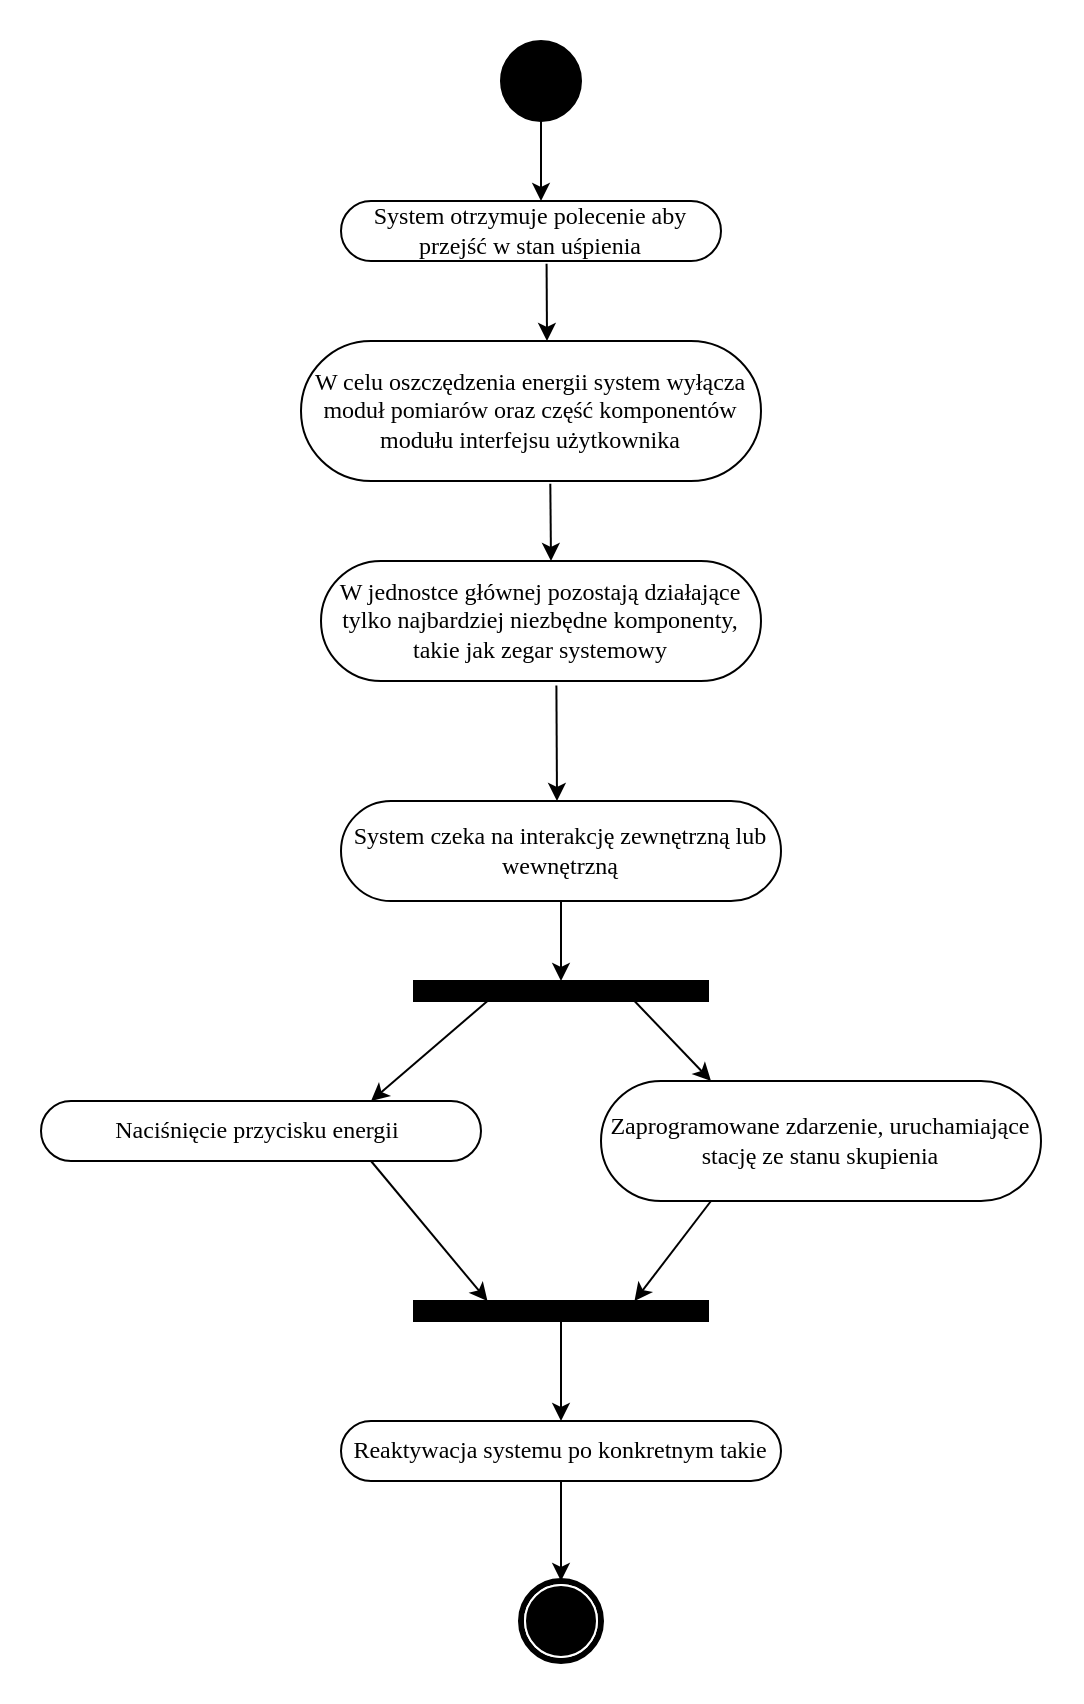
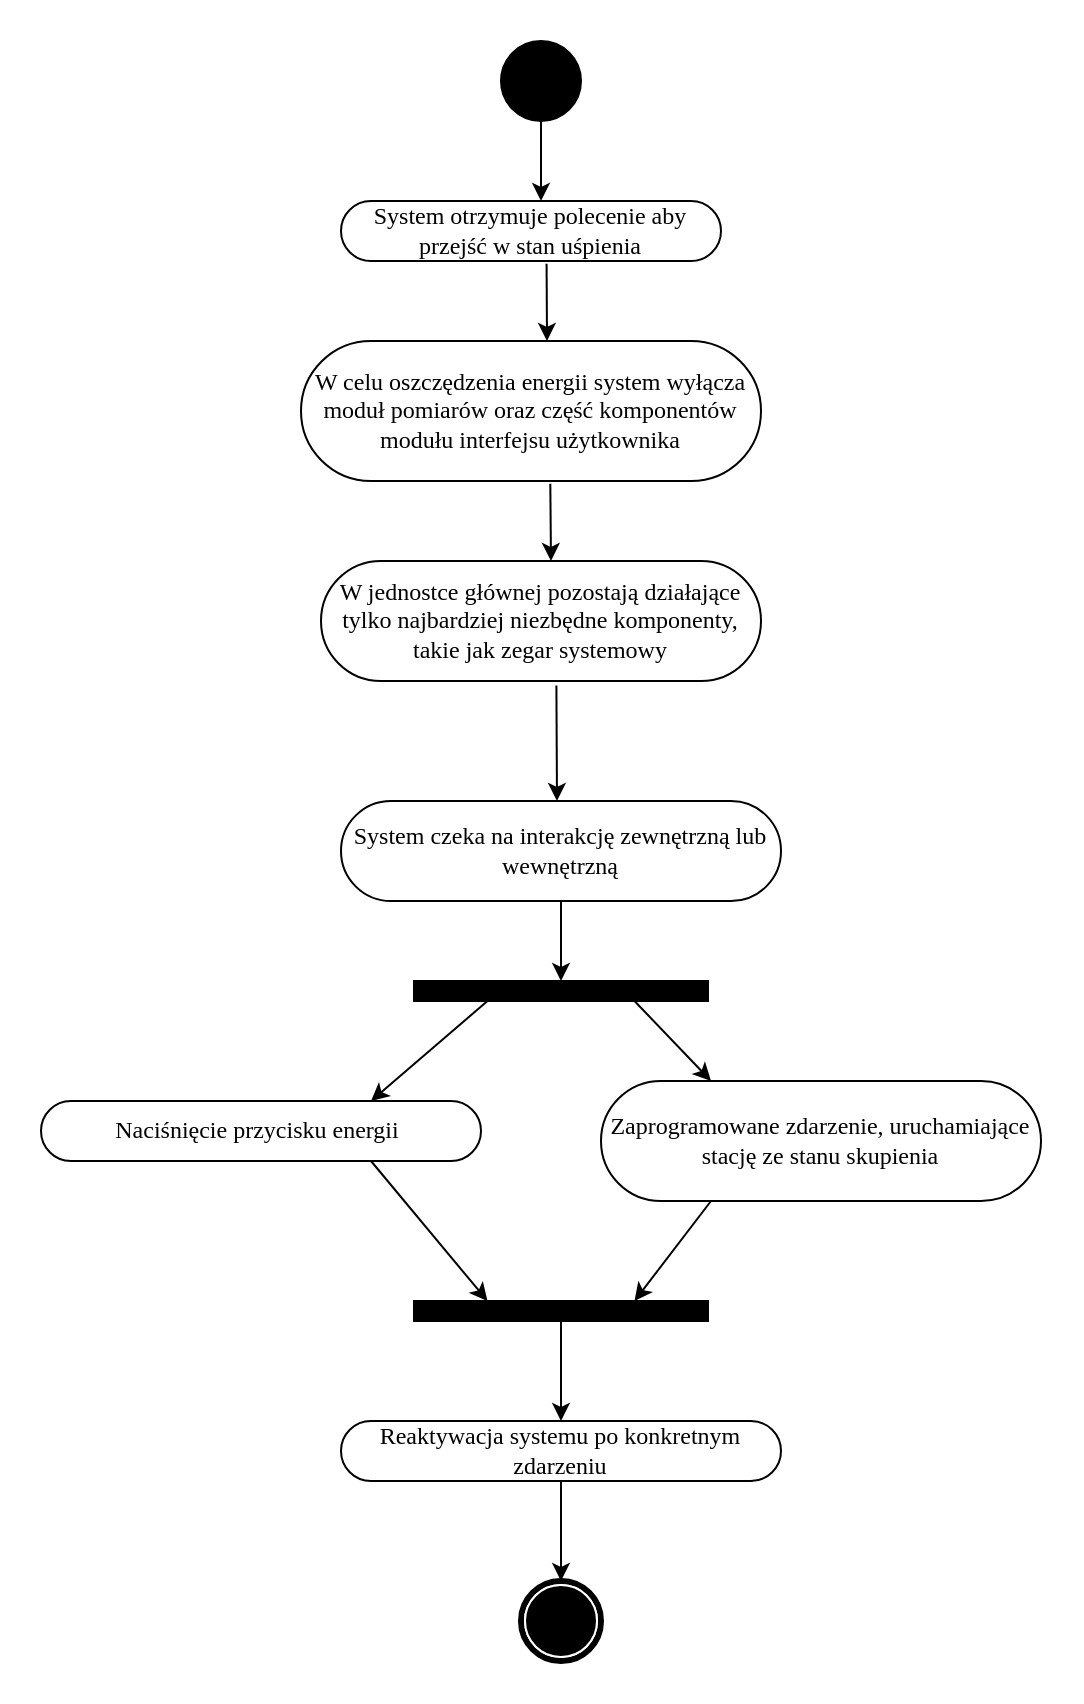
node "Reaktywacja systemu po konkretnym takie": label "Reaktywacja systemu po konkretnym takie" -> "Reaktywacja systemu po konkretnym zdarzeniu"
